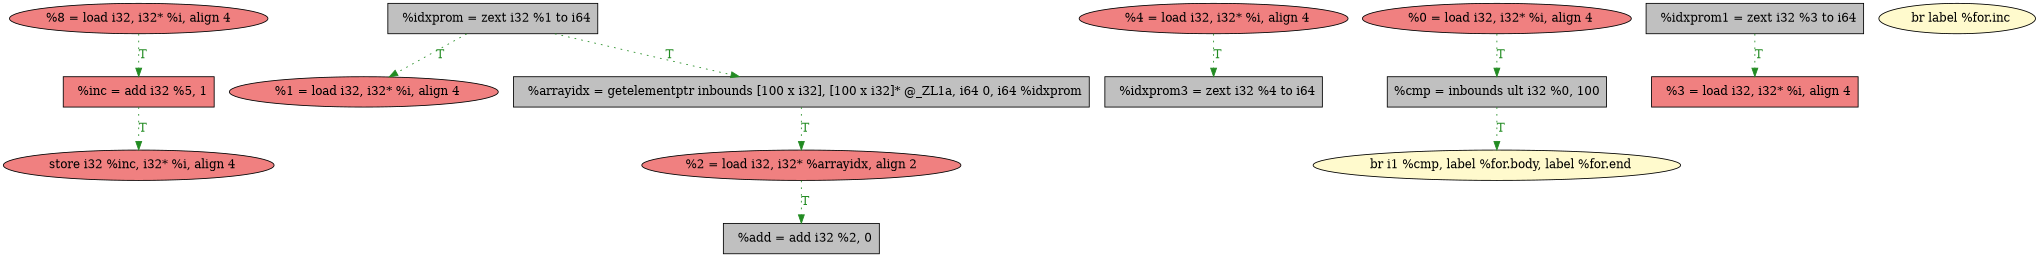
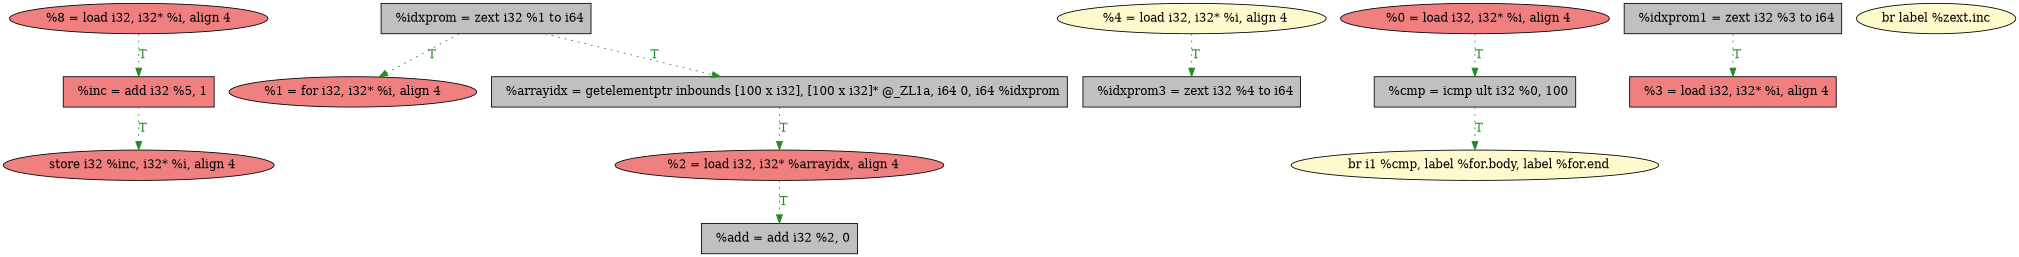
node "%4 = load i32, i32* %i, align 4": fillcolor lightcoral -> lemonchiffon
node "br label %for.inc": label "br label %for.inc" -> "br label %zext.inc"
node "%1 = load i32, i32* %i, align 4": label "%1 = load i32, i32* %i, align 4" -> "%1 = for i32, i32* %i, align 4"
node "%cmp = inbounds ult i32 %0, 100": label "%cmp = inbounds ult i32 %0, 100" -> "%cmp = icmp ult i32 %0, 100"
node "%2 = load i32, i32* %arrayidx, align 2": label "%2 = load i32, i32* %arrayidx, align 2" -> "%2 = load i32, i32* %arrayidx, align 4"
